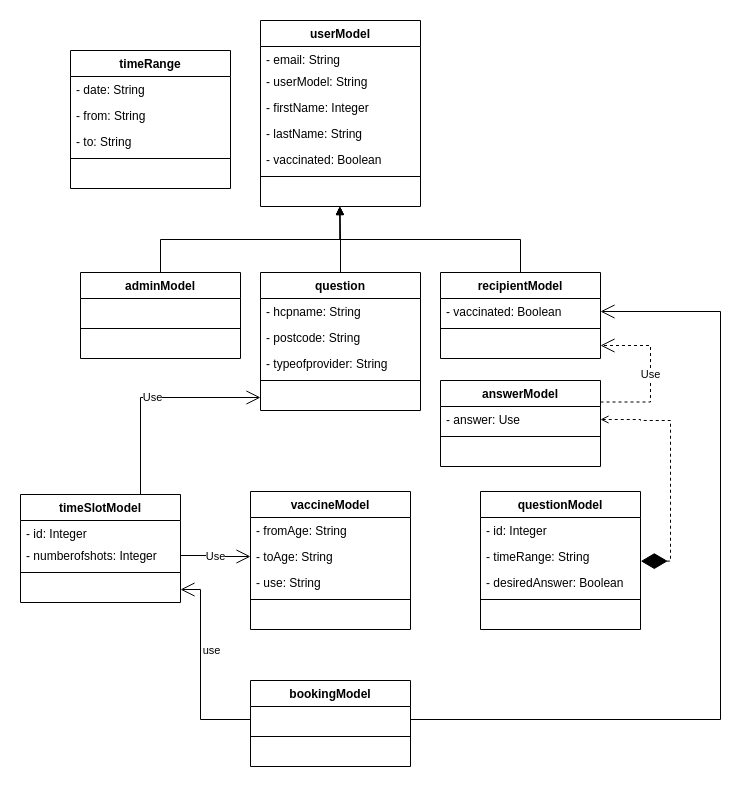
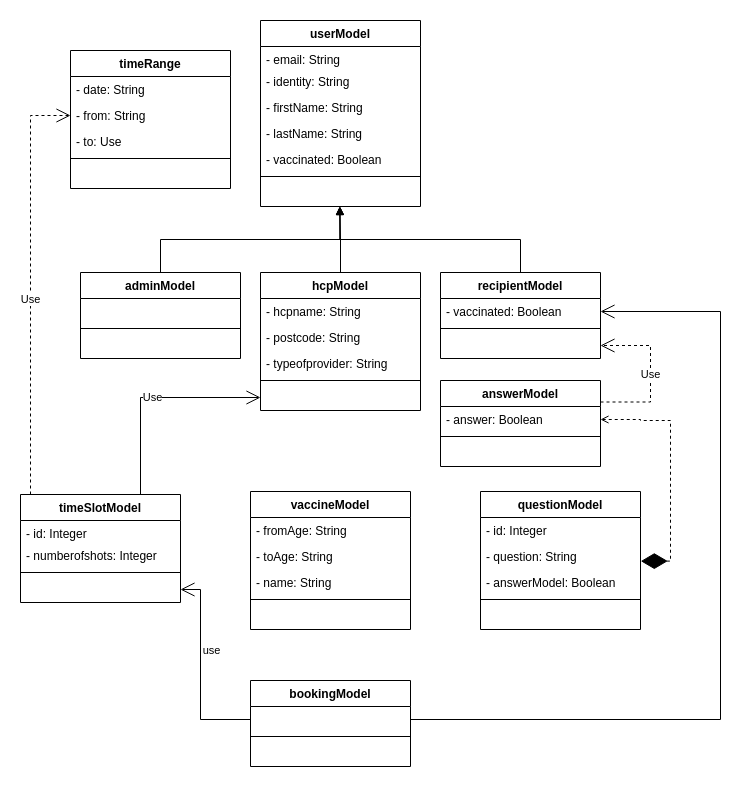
node "- userModel: String": label "- userModel: String" -> "- identity: String"
node "- firstName: Integer": label "- firstName: Integer" -> "- firstName: String"
node "- to: String": label "- to: String" -> "- to: Use"
node "question": label "question" -> "hcpModel"
edge "timeSlotModel" -> "- from: String": added, label "Use"
node "- answer: Use": label "- answer: Use" -> "- answer: Boolean"
edge "- numberofshots: Integer" -> "- toAge: String": removed, label "Use"
node "- timeRange: String": label "- timeRange: String" -> "- question: String"
node "- use: String": label "- use: String" -> "- name: String"
node "- desiredAnswer: Boolean": label "- desiredAnswer: Boolean" -> "- answerModel: Boolean"
